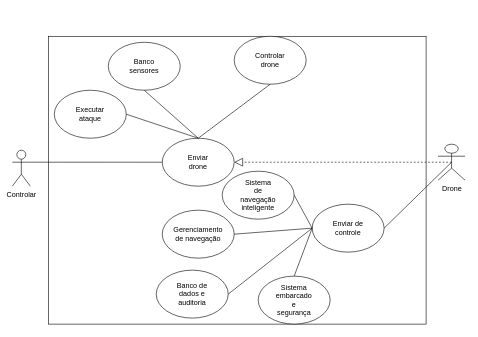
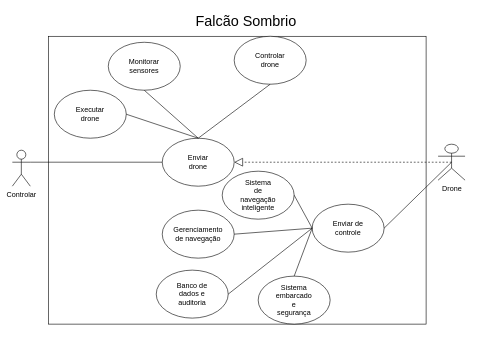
node "Falcão Sombrio": added
node "Banco sensores": label "Banco sensores" -> "Monitorar sensores"
node "Executar ataque": label "Executar ataque" -> "Executar drone"
